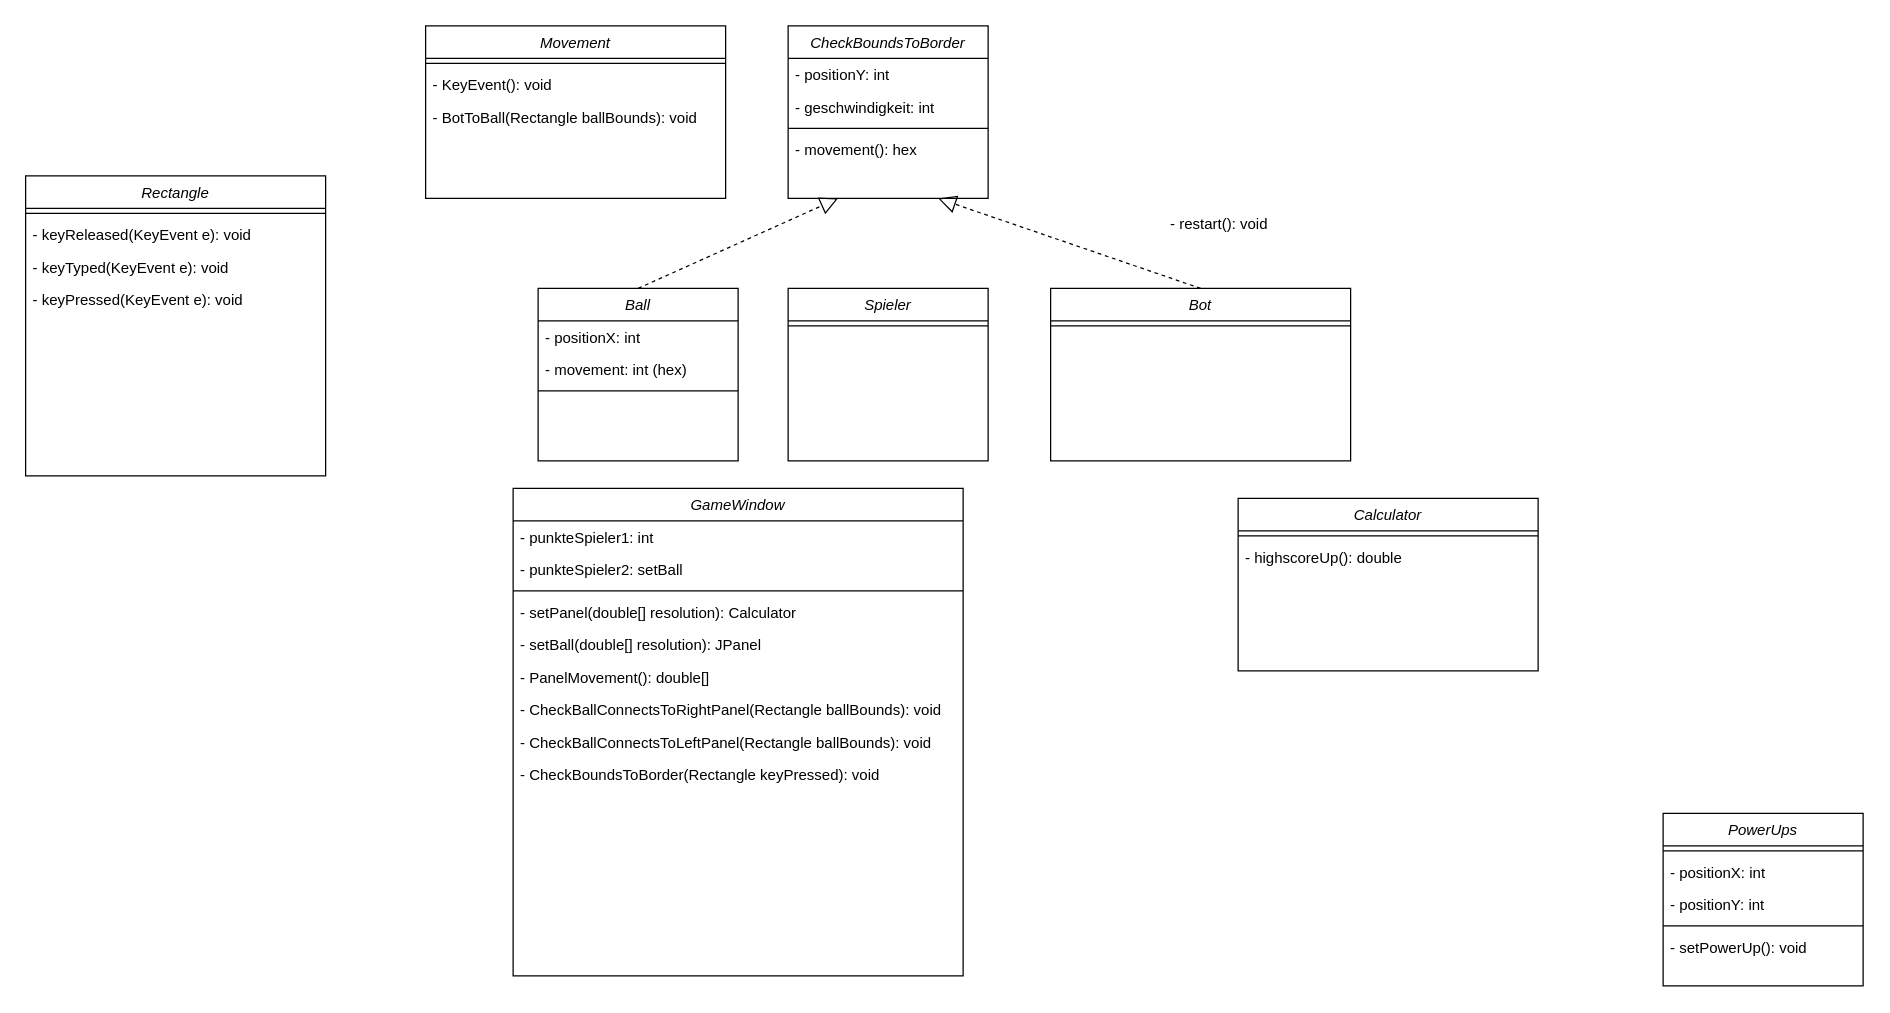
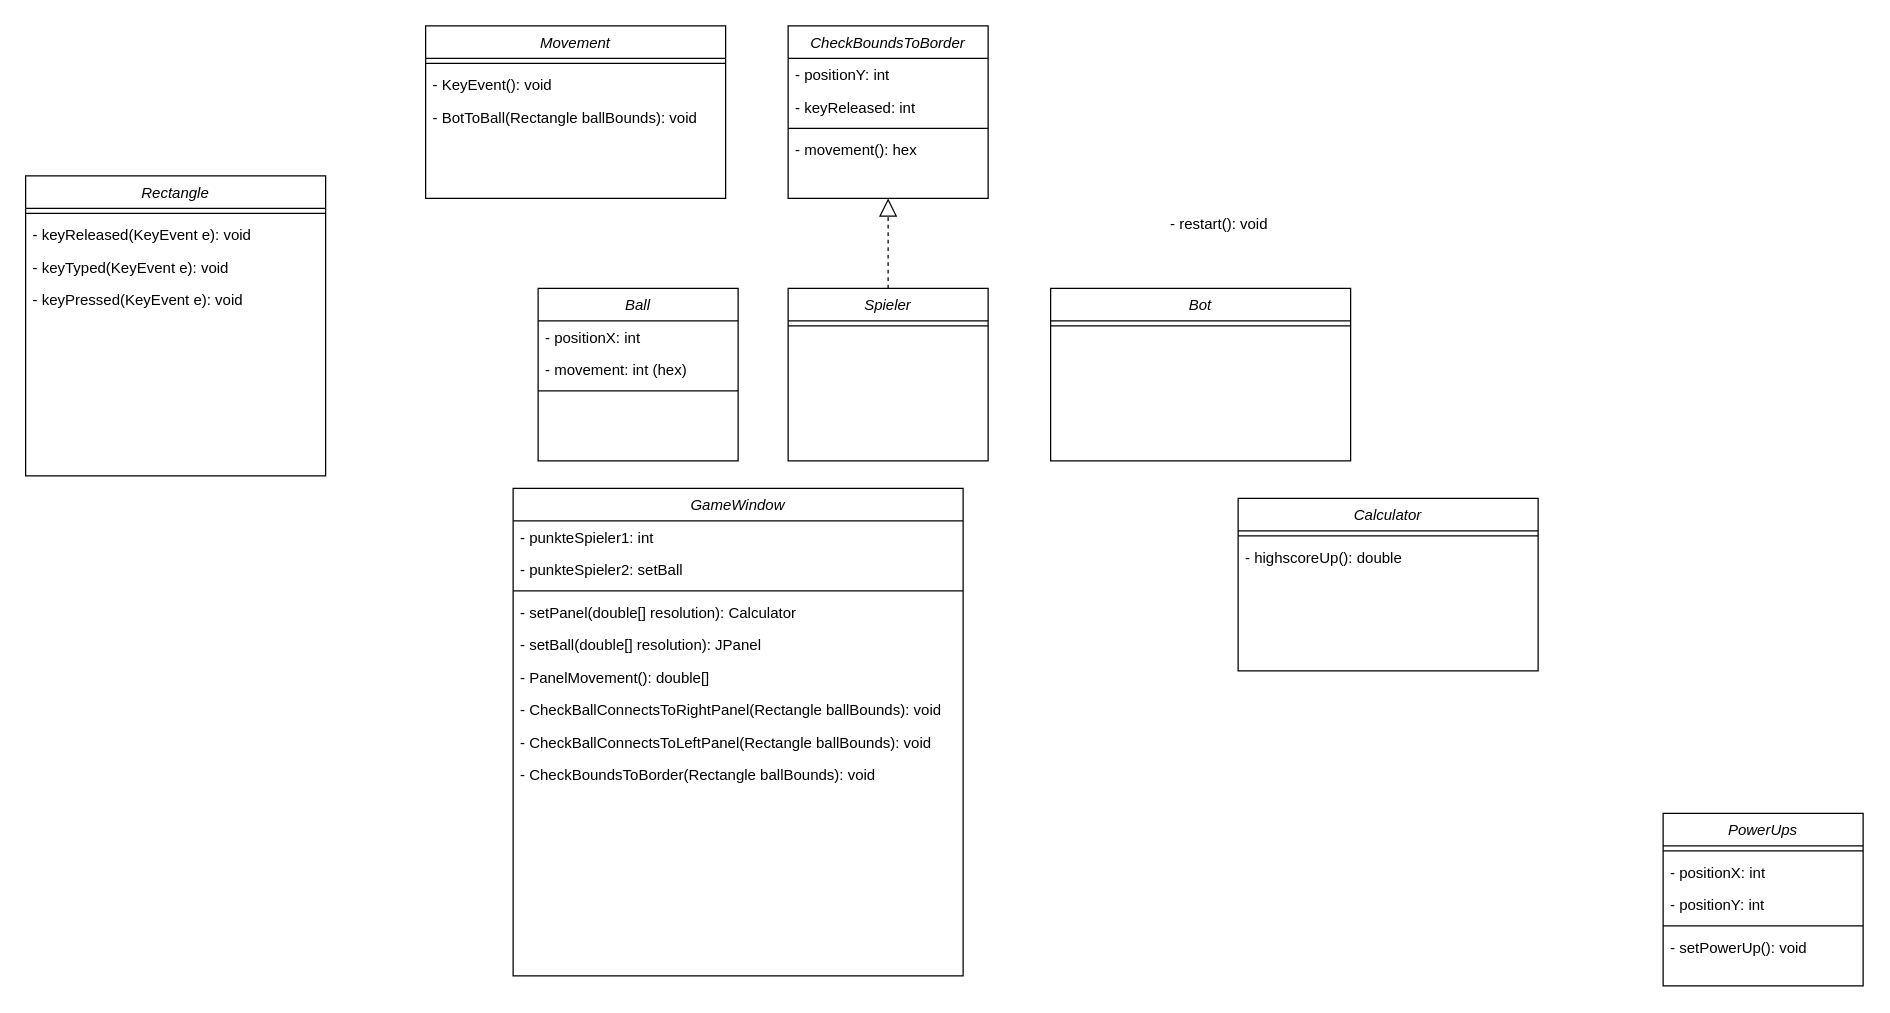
node "- geschwindigkeit: int": label "- geschwindigkeit: int" -> "- keyReleased: int"
edge "Bot" -> "CheckBoundsToBorder": removed
edge "Ball" -> "CheckBoundsToBorder": removed
edge "Spieler" -> "CheckBoundsToBorder": added
node "- CheckBoundsToBorder(Rectangle keyPressed): void": label "- CheckBoundsToBorder(Rectangle keyPressed): void" -> "- CheckBoundsToBorder(Rectangle ballBounds): void"
